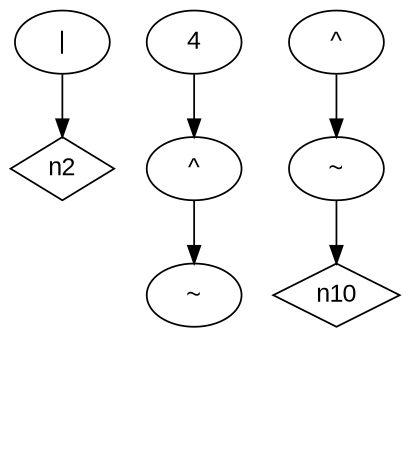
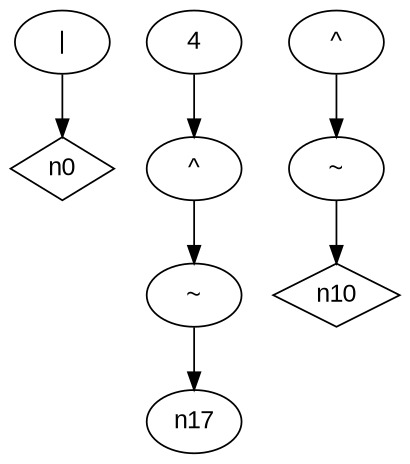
node "n2": label "n2" -> "n0"
node "n17": added
